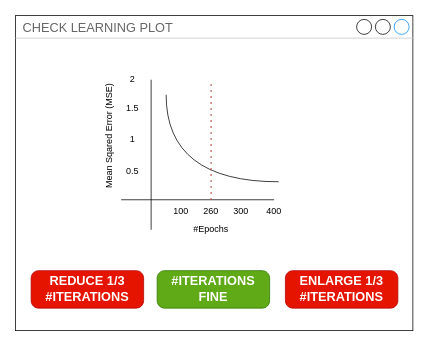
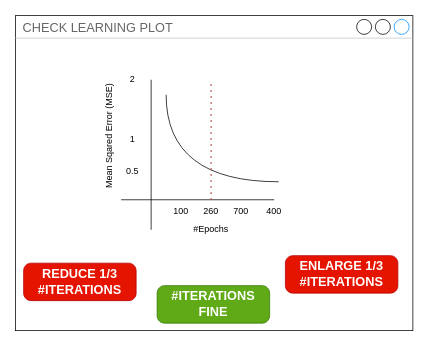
node "1.5": removed
node "300": label "300" -> "700"
node "REDUCE 1/3 #ITERATIONS": moved (87, 289) -> (80, 282)
node "#ITERATIONS FINE": moved (213, 289) -> (213, 304)
node "ENLARGE 1/3 #ITERATIONS": moved (342, 289) -> (342, 274)
